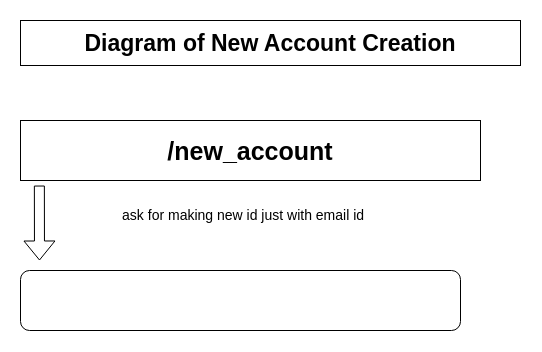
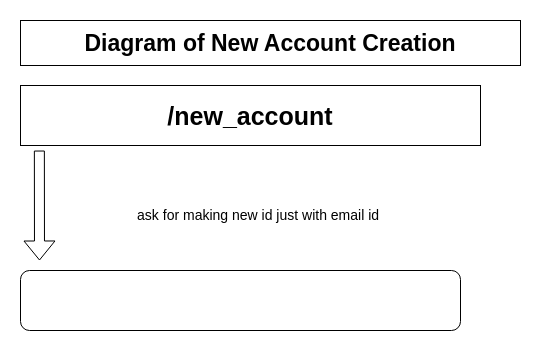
node "/new_account": moved (251, 151) -> (251, 116)
node "ask for making new id just with email id": moved (246, 216) -> (261, 216)
